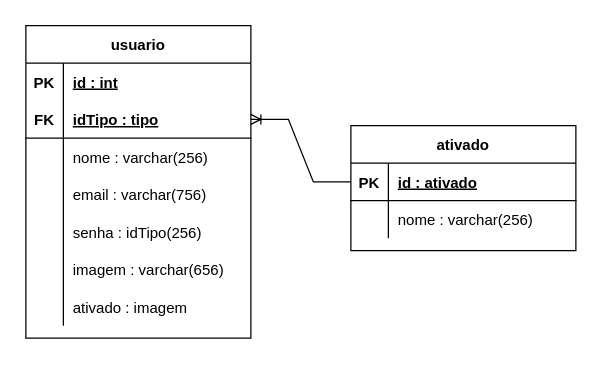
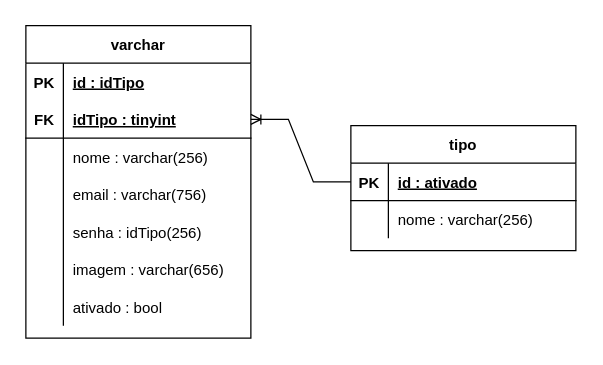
node "usuario": label "usuario" -> "varchar"
node "id : int": label "id : int" -> "id : idTipo"
node "idTipo : tipo": label "idTipo : tipo" -> "idTipo : tinyint"
node "ativado": label "ativado" -> "tipo"
node "ativado : imagem": label "ativado : imagem" -> "ativado : bool"
